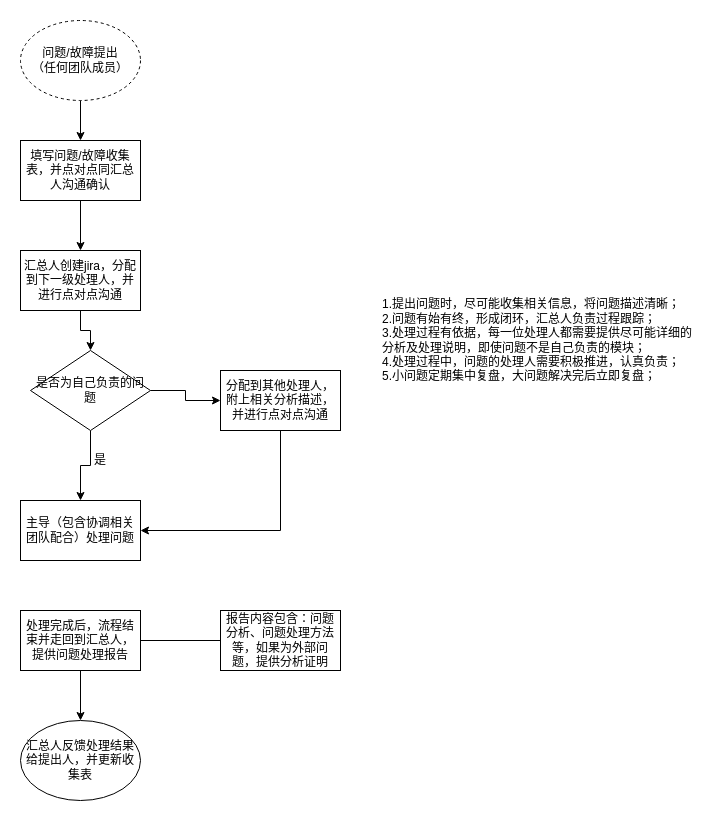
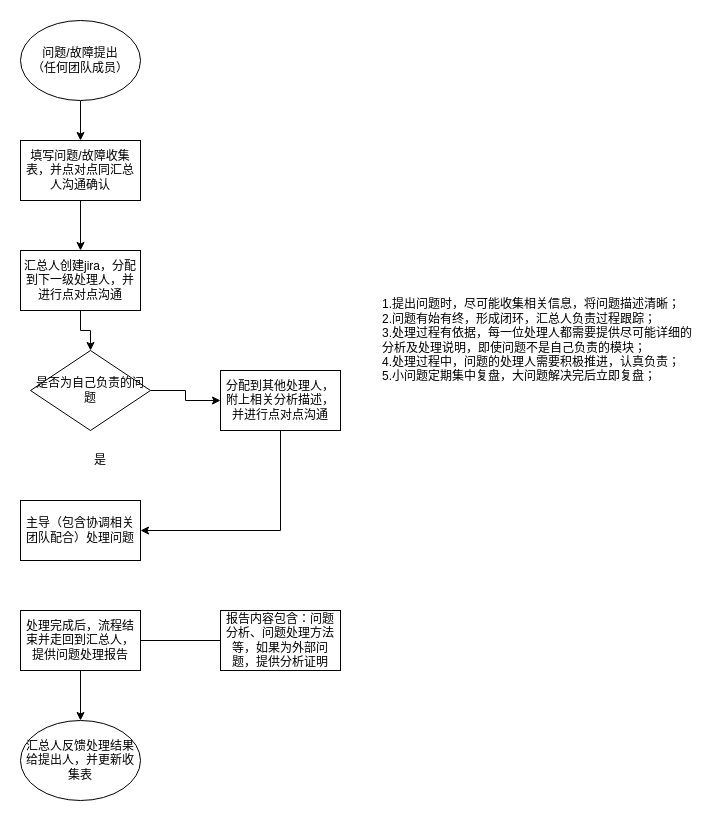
node "问题/故障提出 （任何团队成员）": style dashed -> solid
edge "是否为自己负责的问题" -> "主导（包含协调相关团队配合）处理问题": removed
